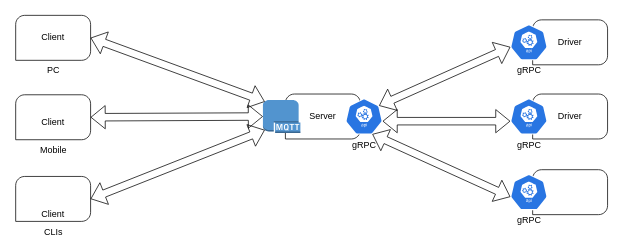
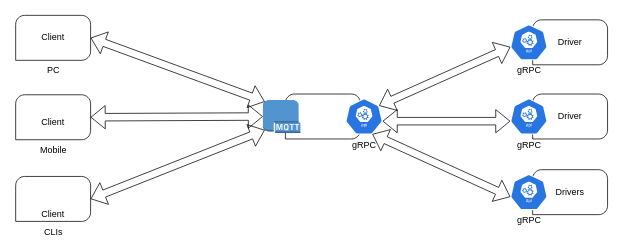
node "Server": removed
node "Drivers": added
